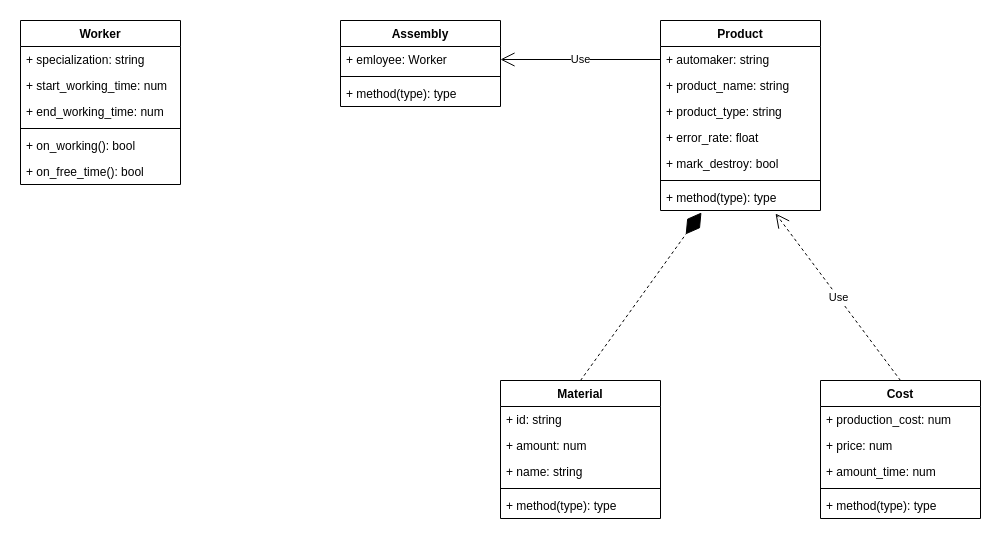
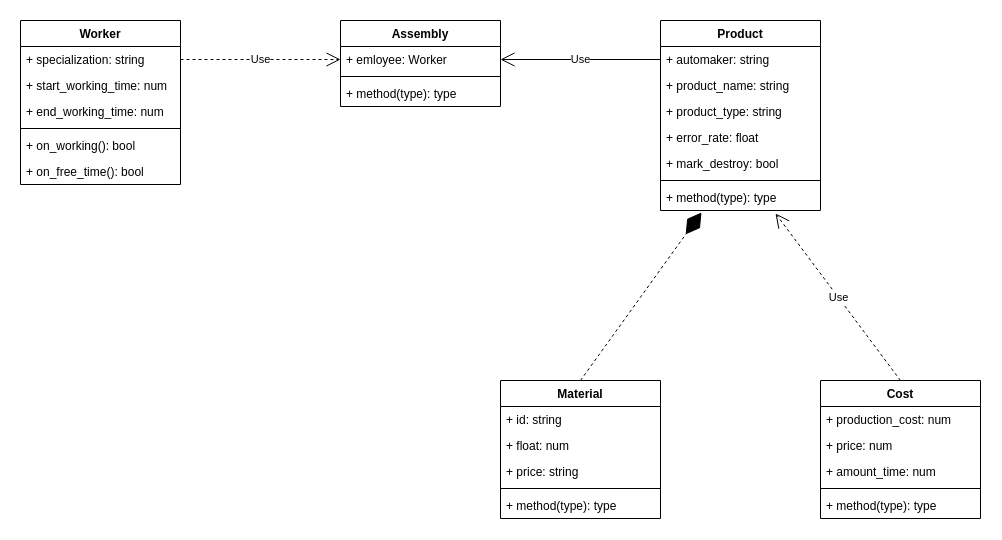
edge "+ specialization: string" -> "+ emloyee: Worker": added, label "Use"
node "+ amount: num": label "+ amount: num" -> "+ float: num"
node "+ name: string": label "+ name: string" -> "+ price: string"
